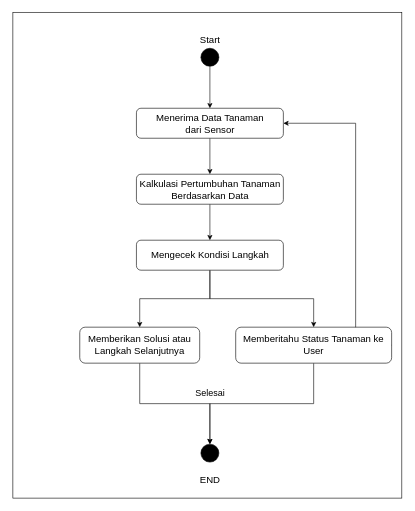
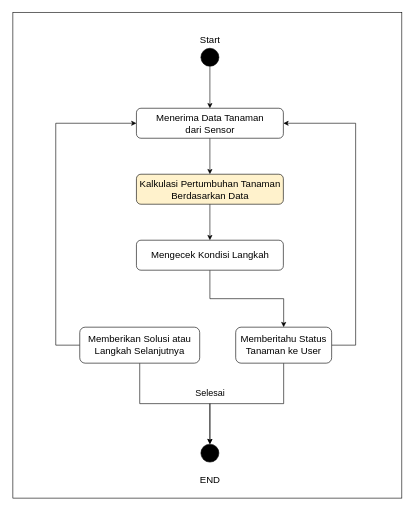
edge "Memberikan Solusi atau Langkah Selanjutnya" -> "Menerima Data Tanaman dari Sensor": added
node "Kalkulasi Pertumbuhan Tanaman Berdasarkan Data": fillcolor #ffffff -> #fff2cc
edge "Mengecek Kondisi Langkah" -> "Memberikan Solusi atau Langkah Selanjutnya": removed
node "Memberitahu Status Tanaman ke User": size 156x36 -> 96x36
